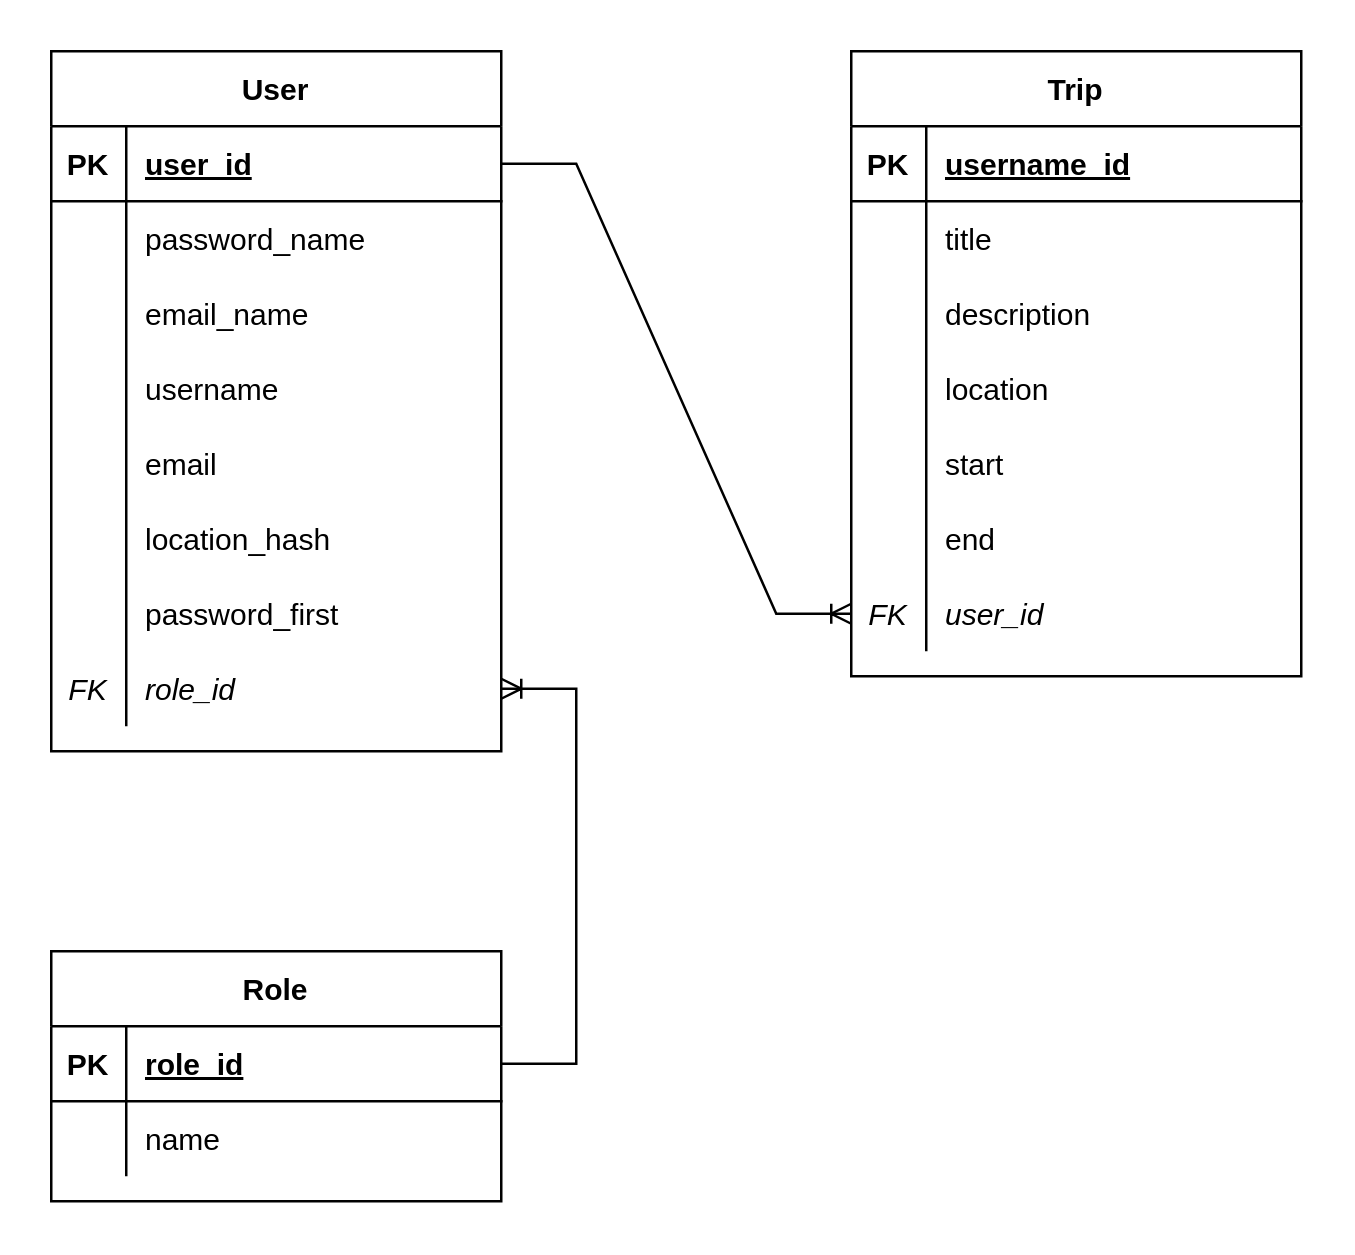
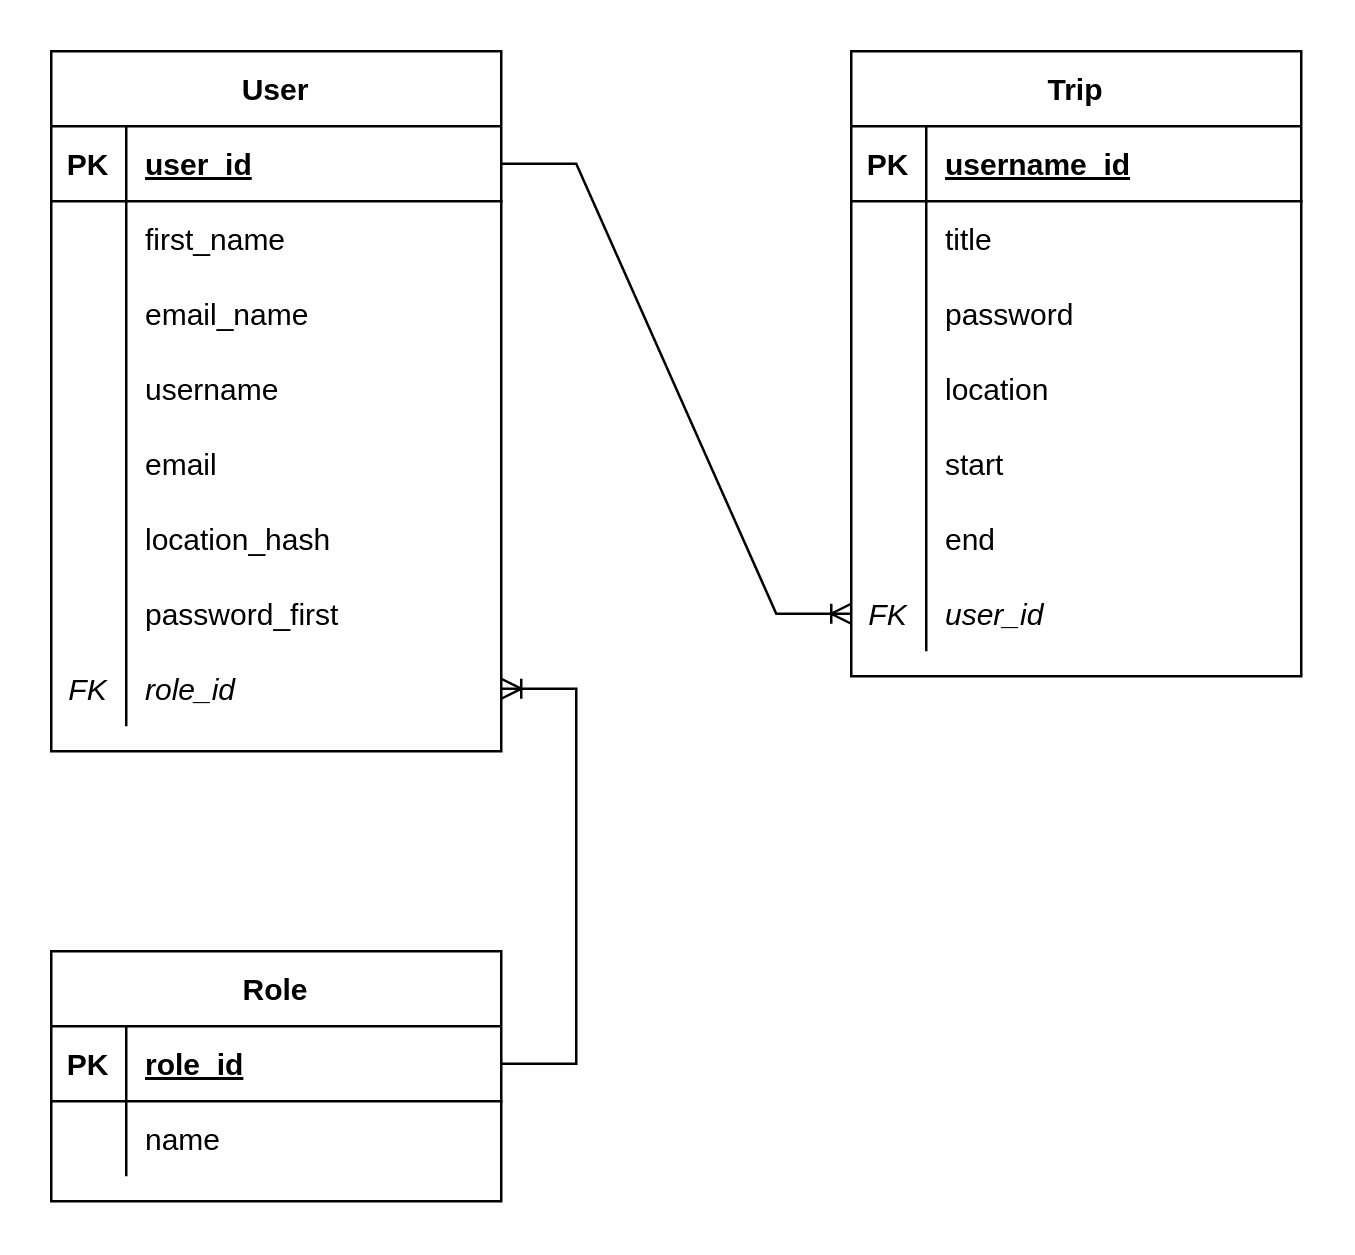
node "password_name": label "password_name" -> "first_name"
node "description": label "description" -> "password"
